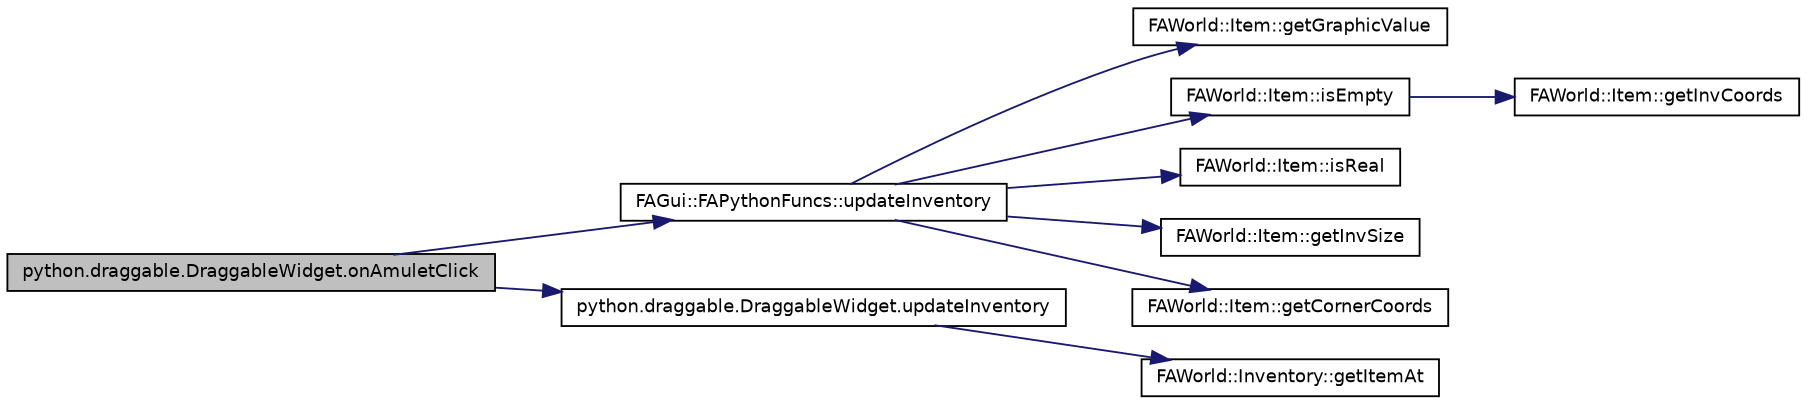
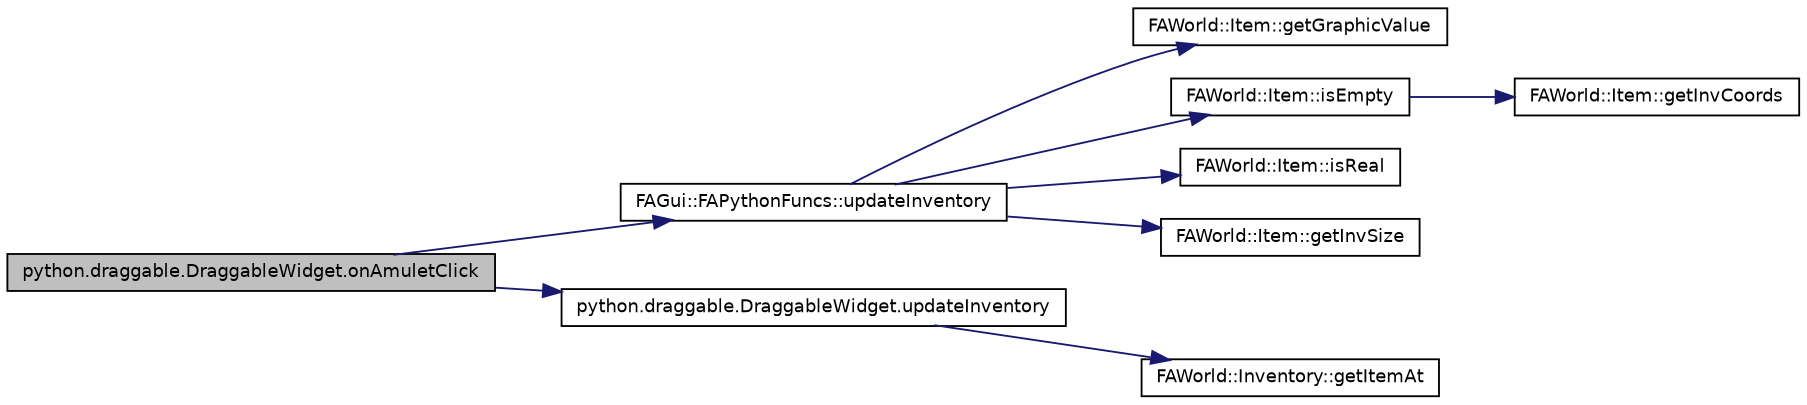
node "FAWorld::Item::getCornerCoords": removed
